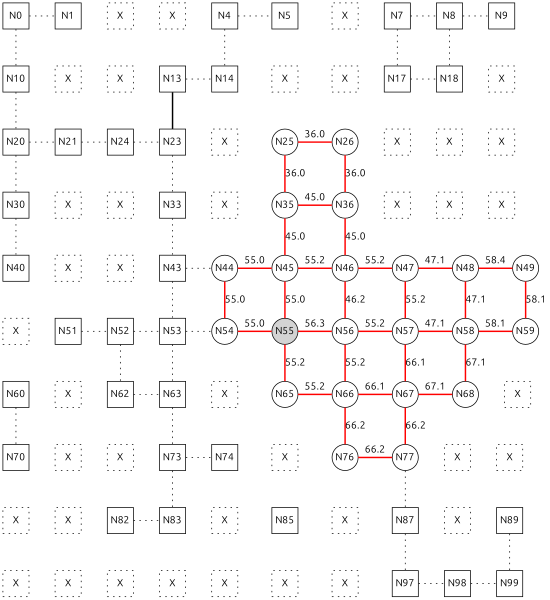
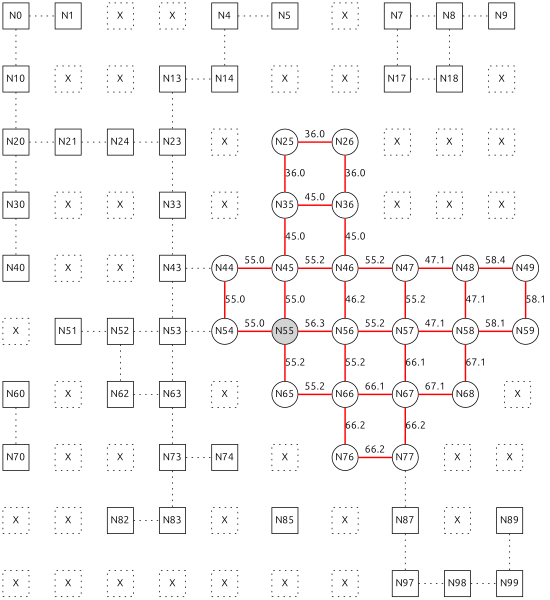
edge "N13" -- "N23": style bold -> dotted
